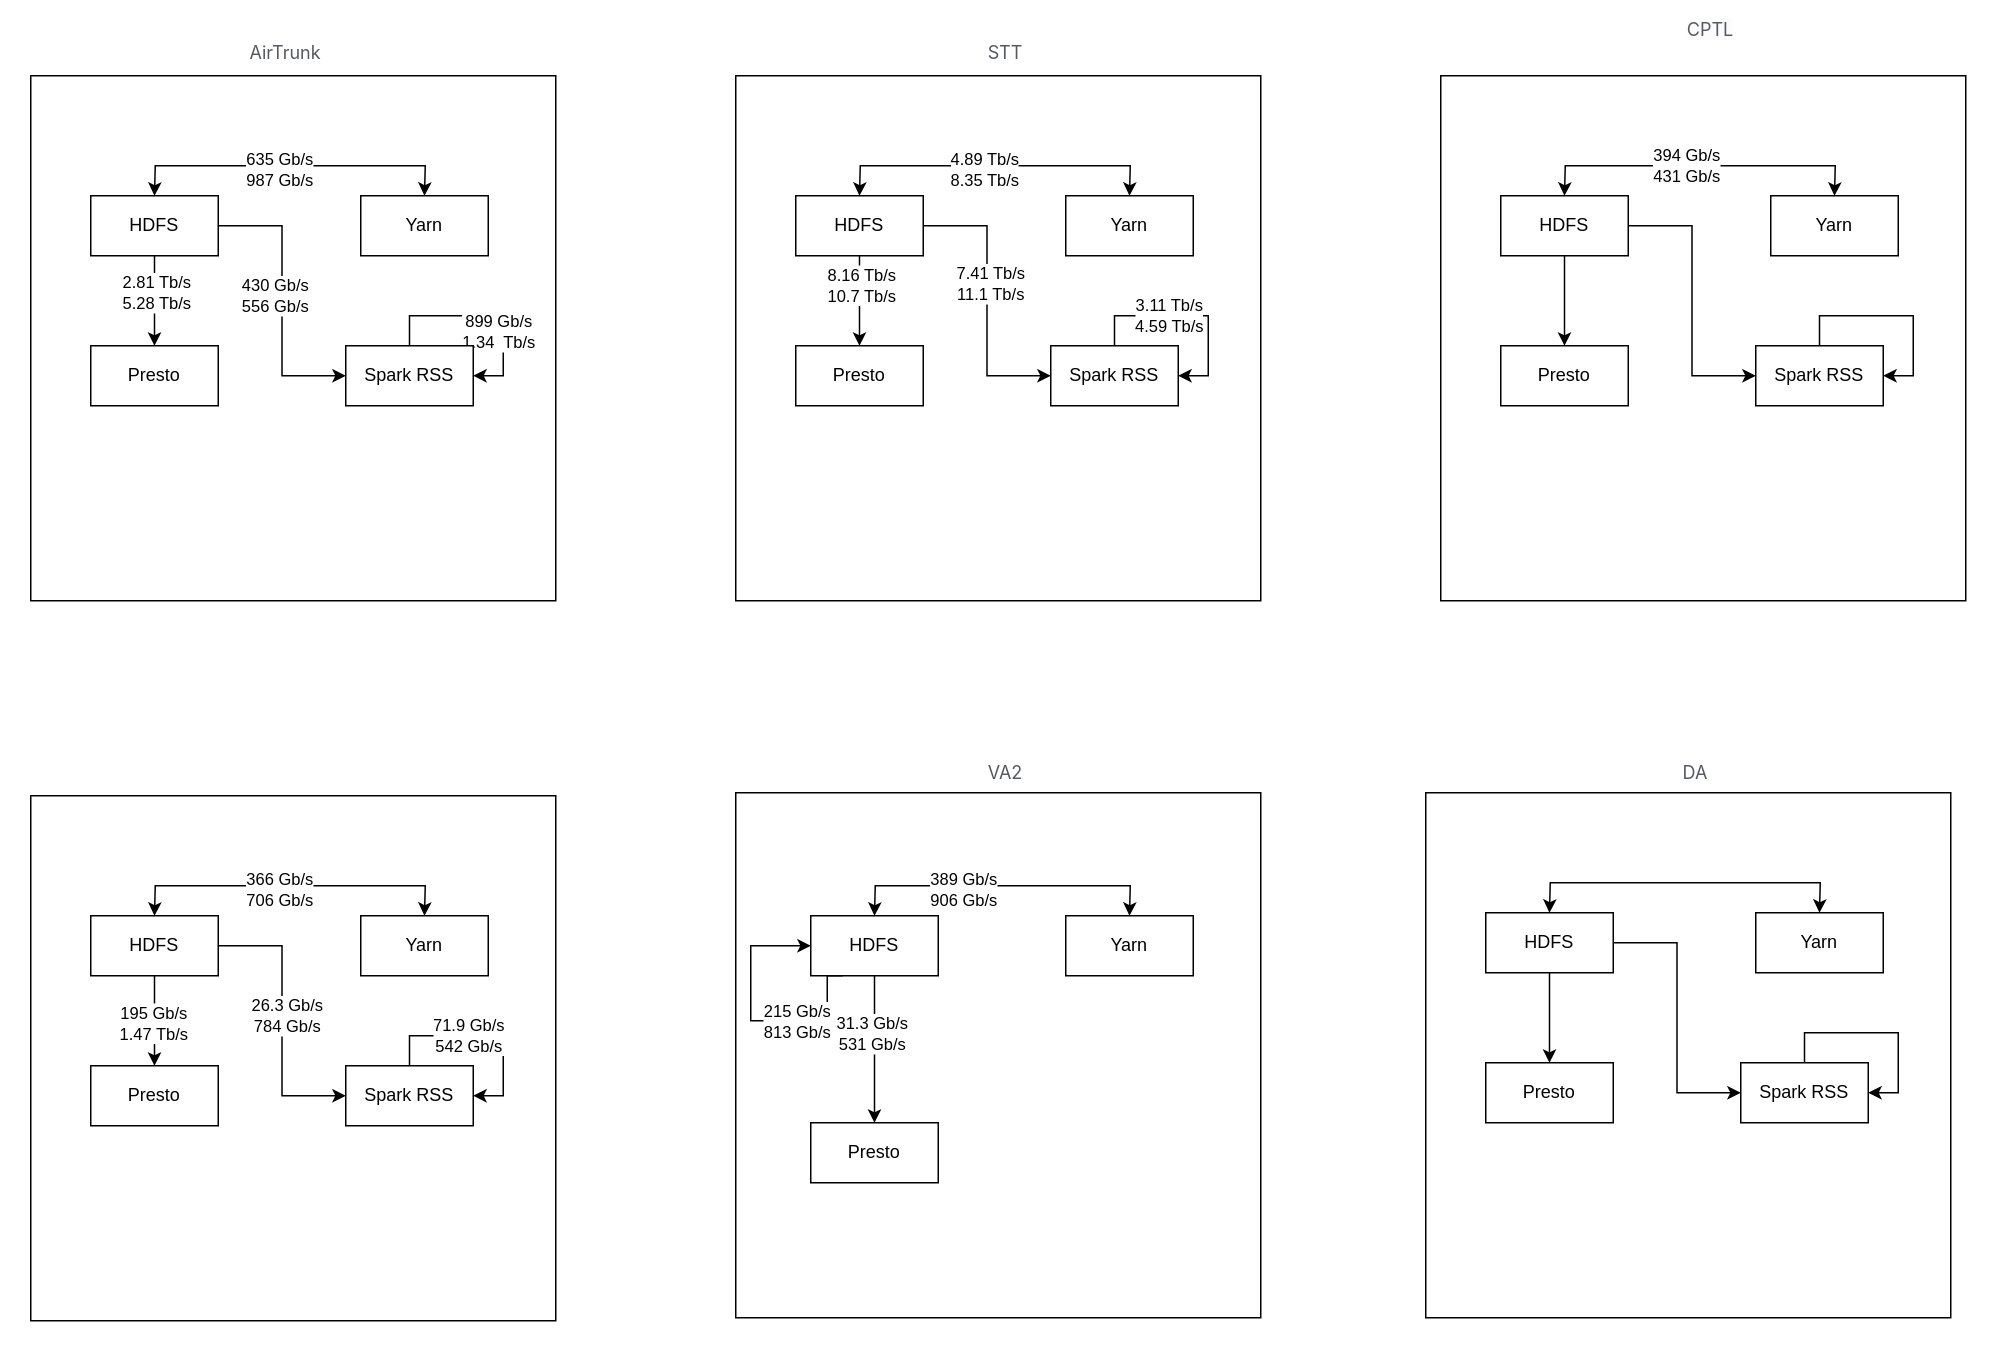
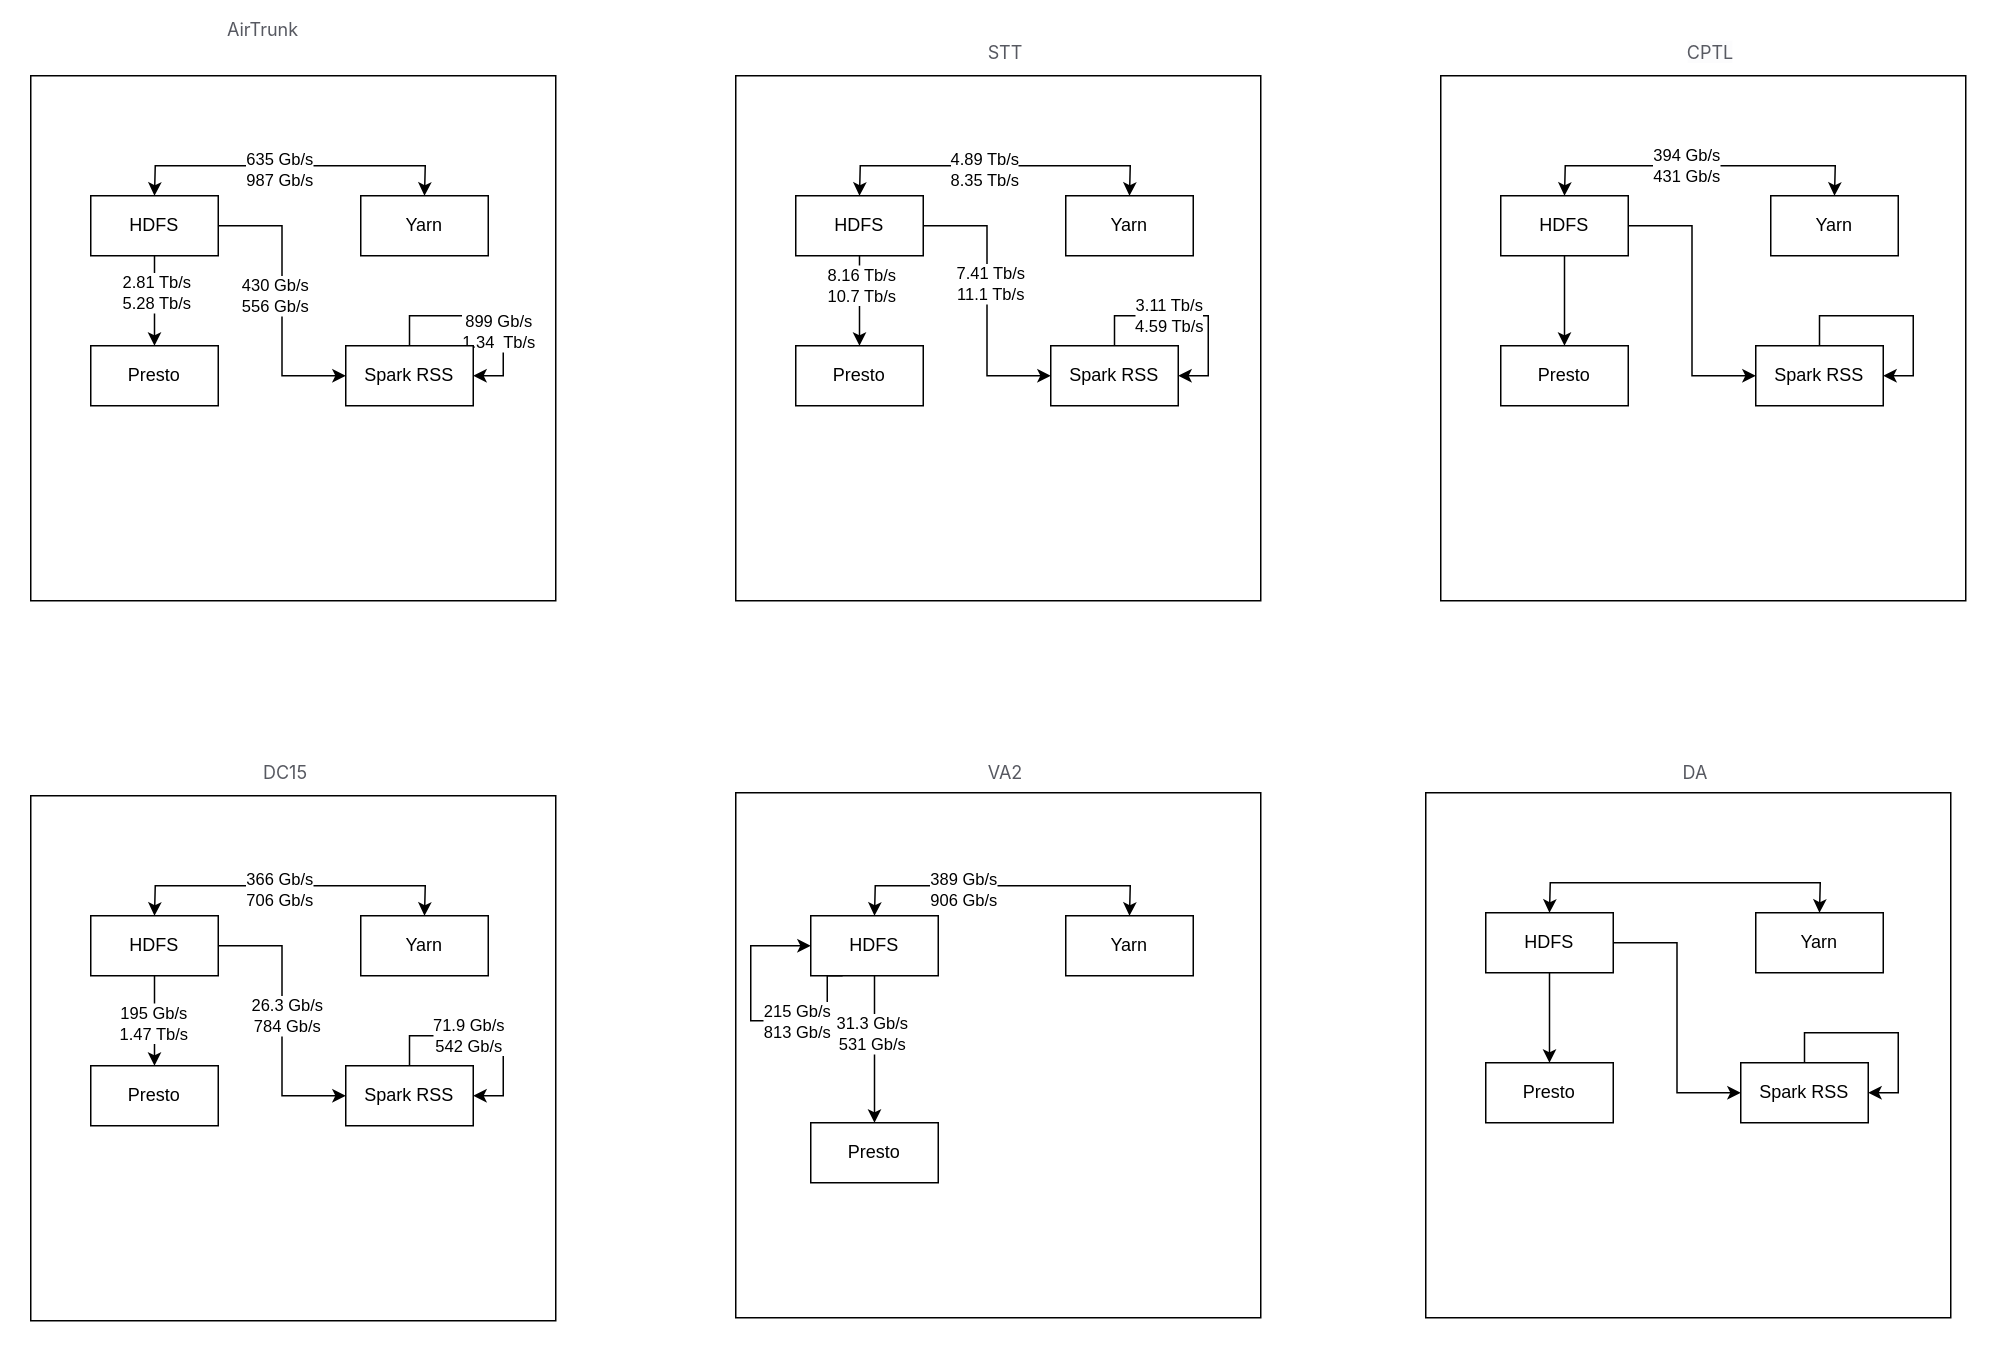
node "CPTL": moved (1711, 31) -> (1711, 53)
node "AirTrunk": moved (286, 53) -> (263, 31)
node "DC15": added
